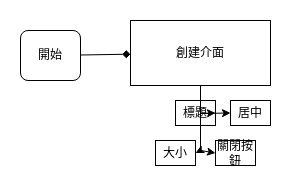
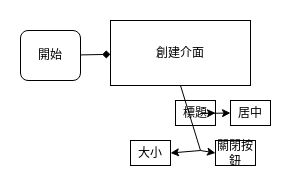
node "創建介面": moved (201, 53) -> (181, 53)
node "大小": moved (176, 153) -> (151, 153)
